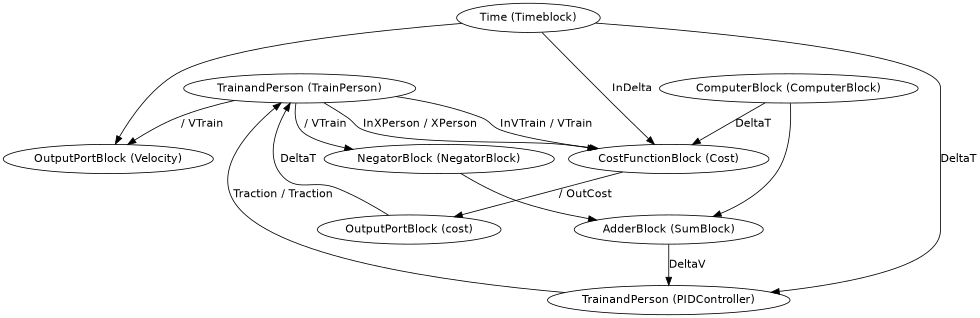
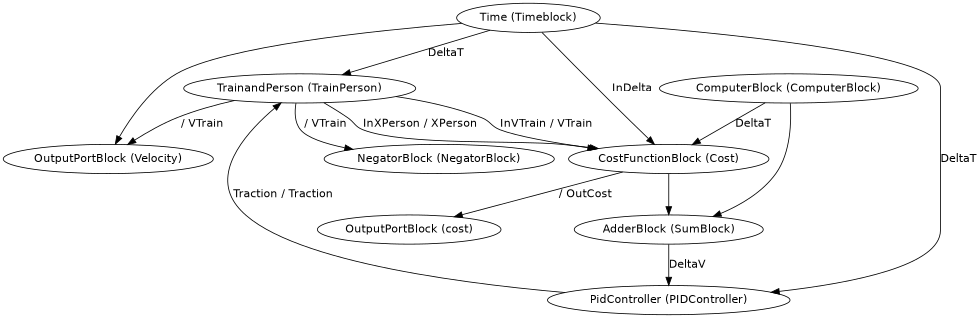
edge "OutputPortBlock (cost)" -> "TrainandPerson (TrainPerson)": now "Time (Timeblock)" -> "TrainandPerson (TrainPerson)"
edge "NegatorBlock (NegatorBlock)" -> "AdderBlock (SumBlock)": now "CostFunctionBlock (Cost)" -> "AdderBlock (SumBlock)"
node "TrainandPerson (PIDController)": label "TrainandPerson (PIDController)" -> "PidController (PIDController)"
